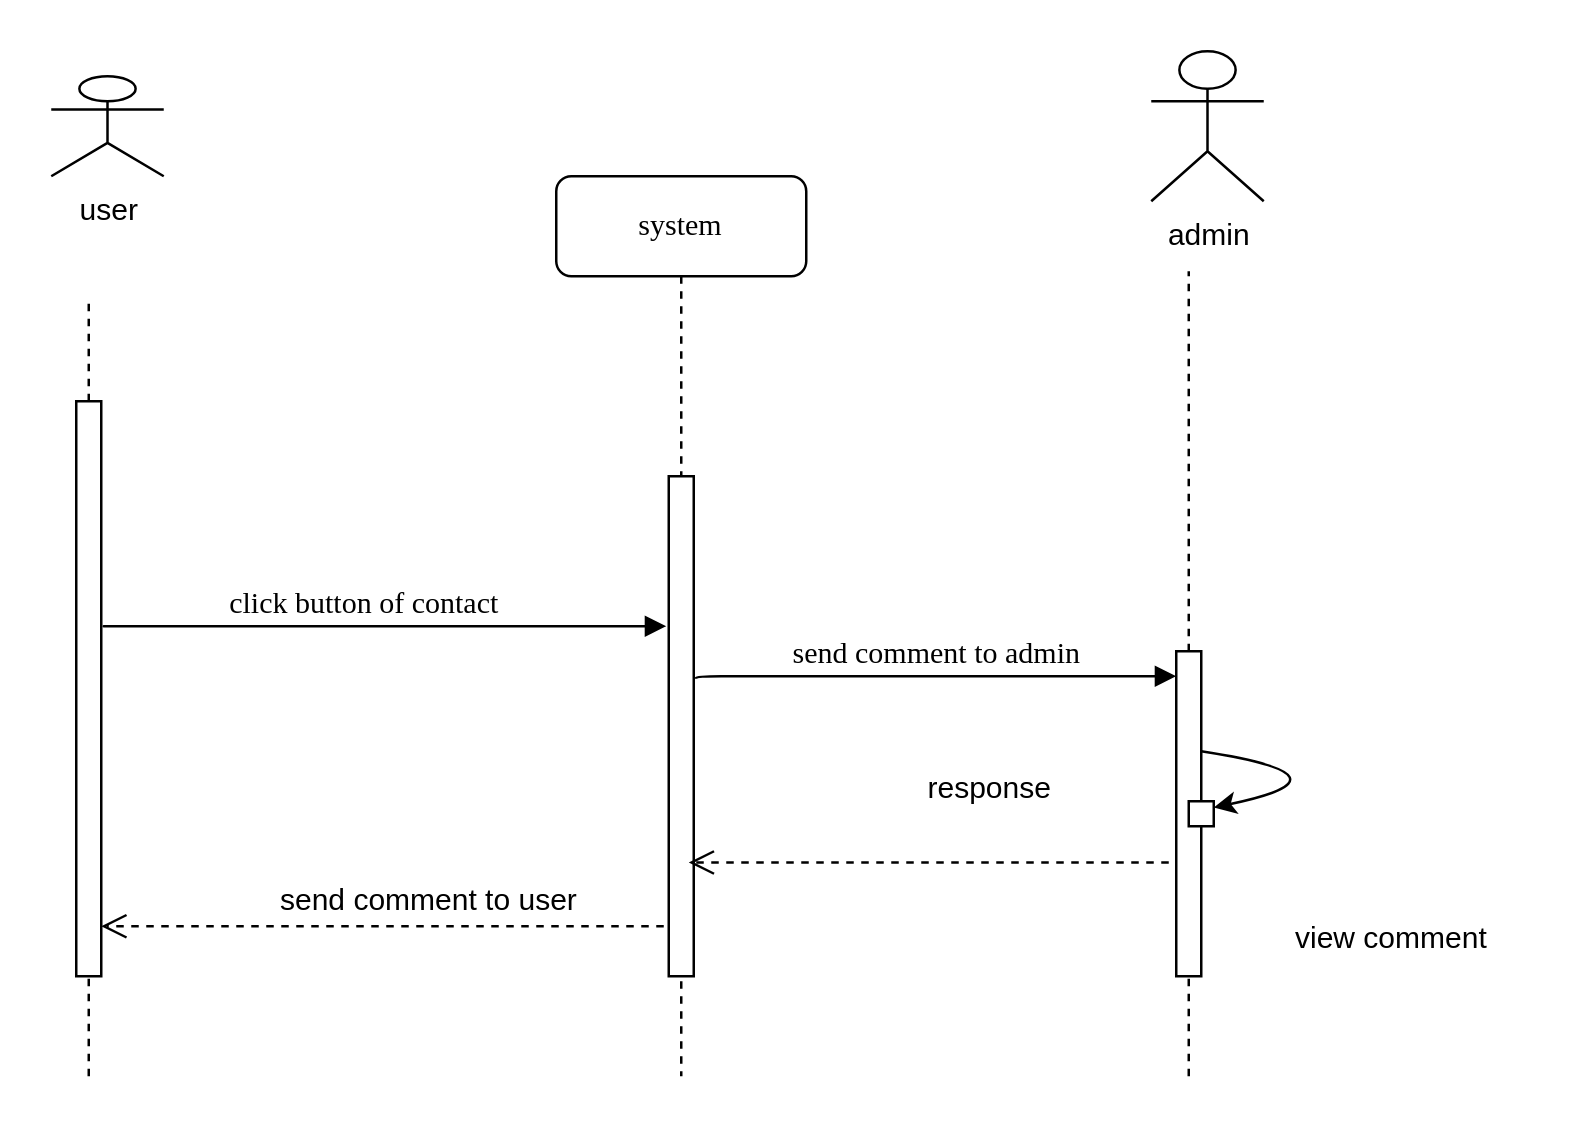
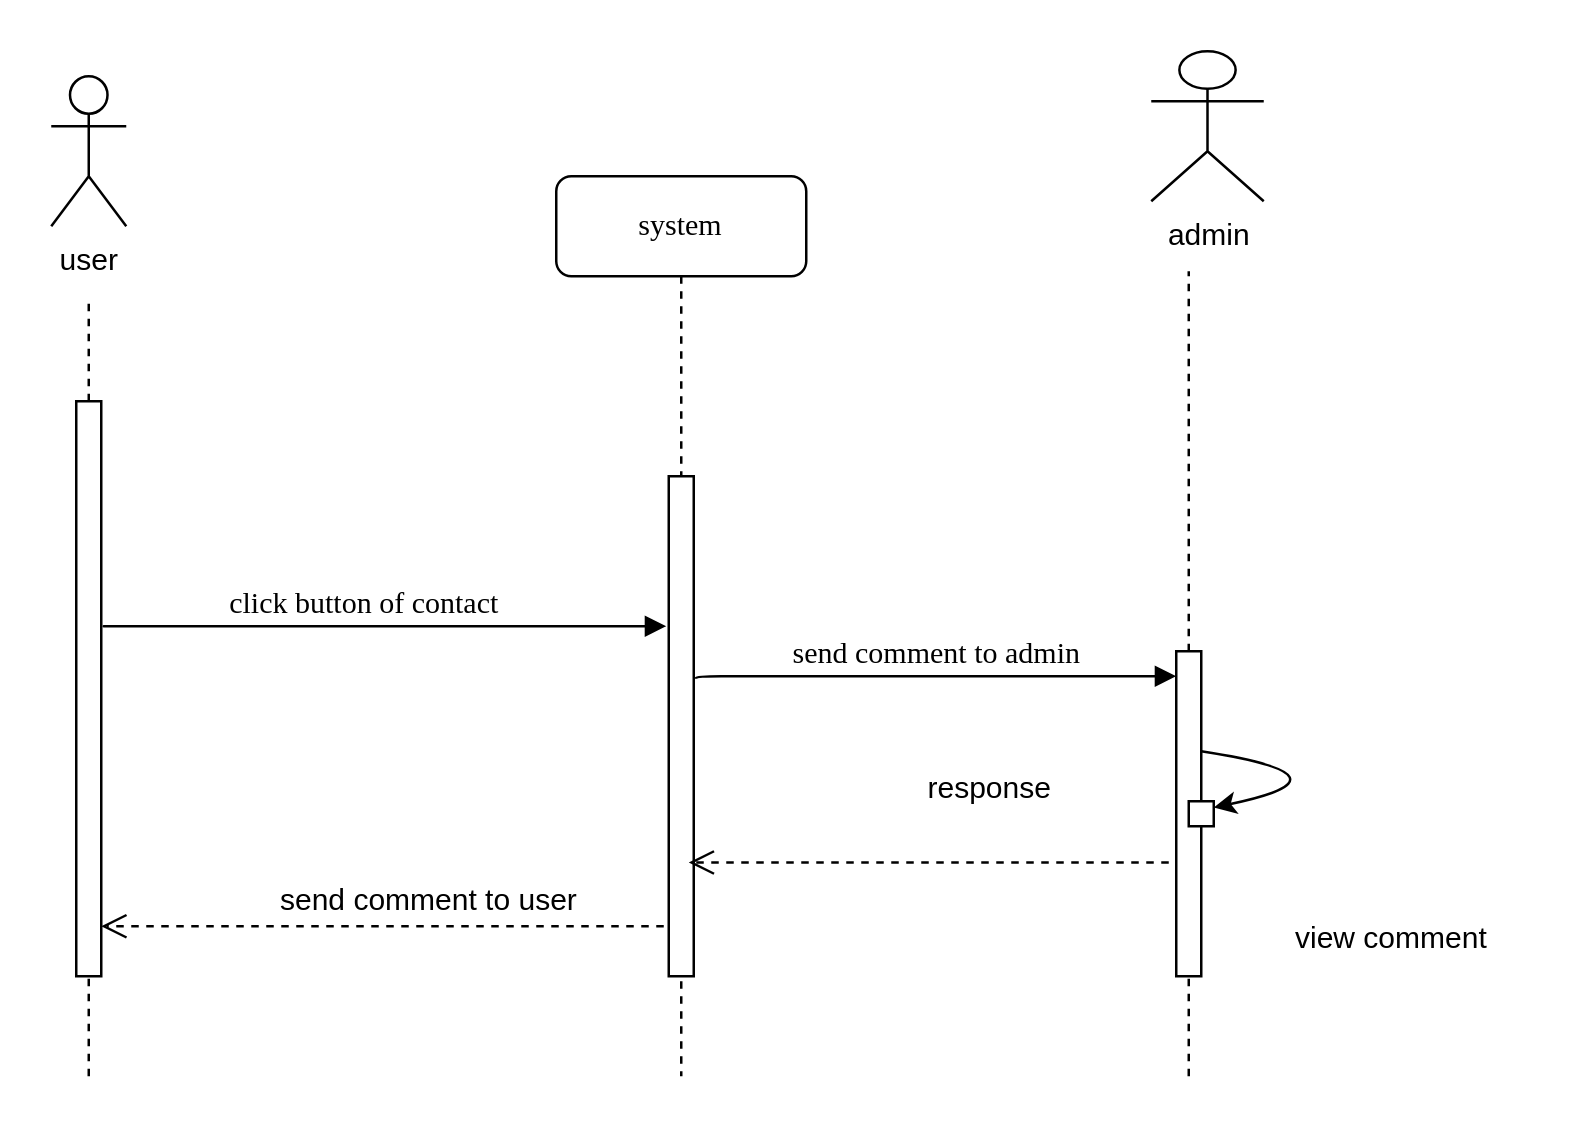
node "user": size 113x100 -> 75x150
